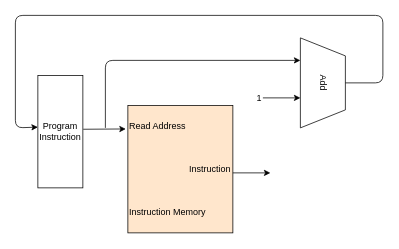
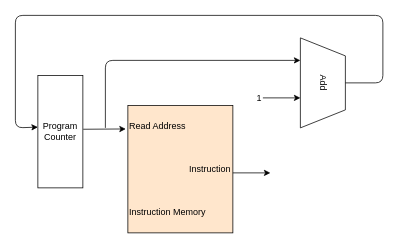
node "Program Instruction": label "Program Instruction" -> "Program Counter"
